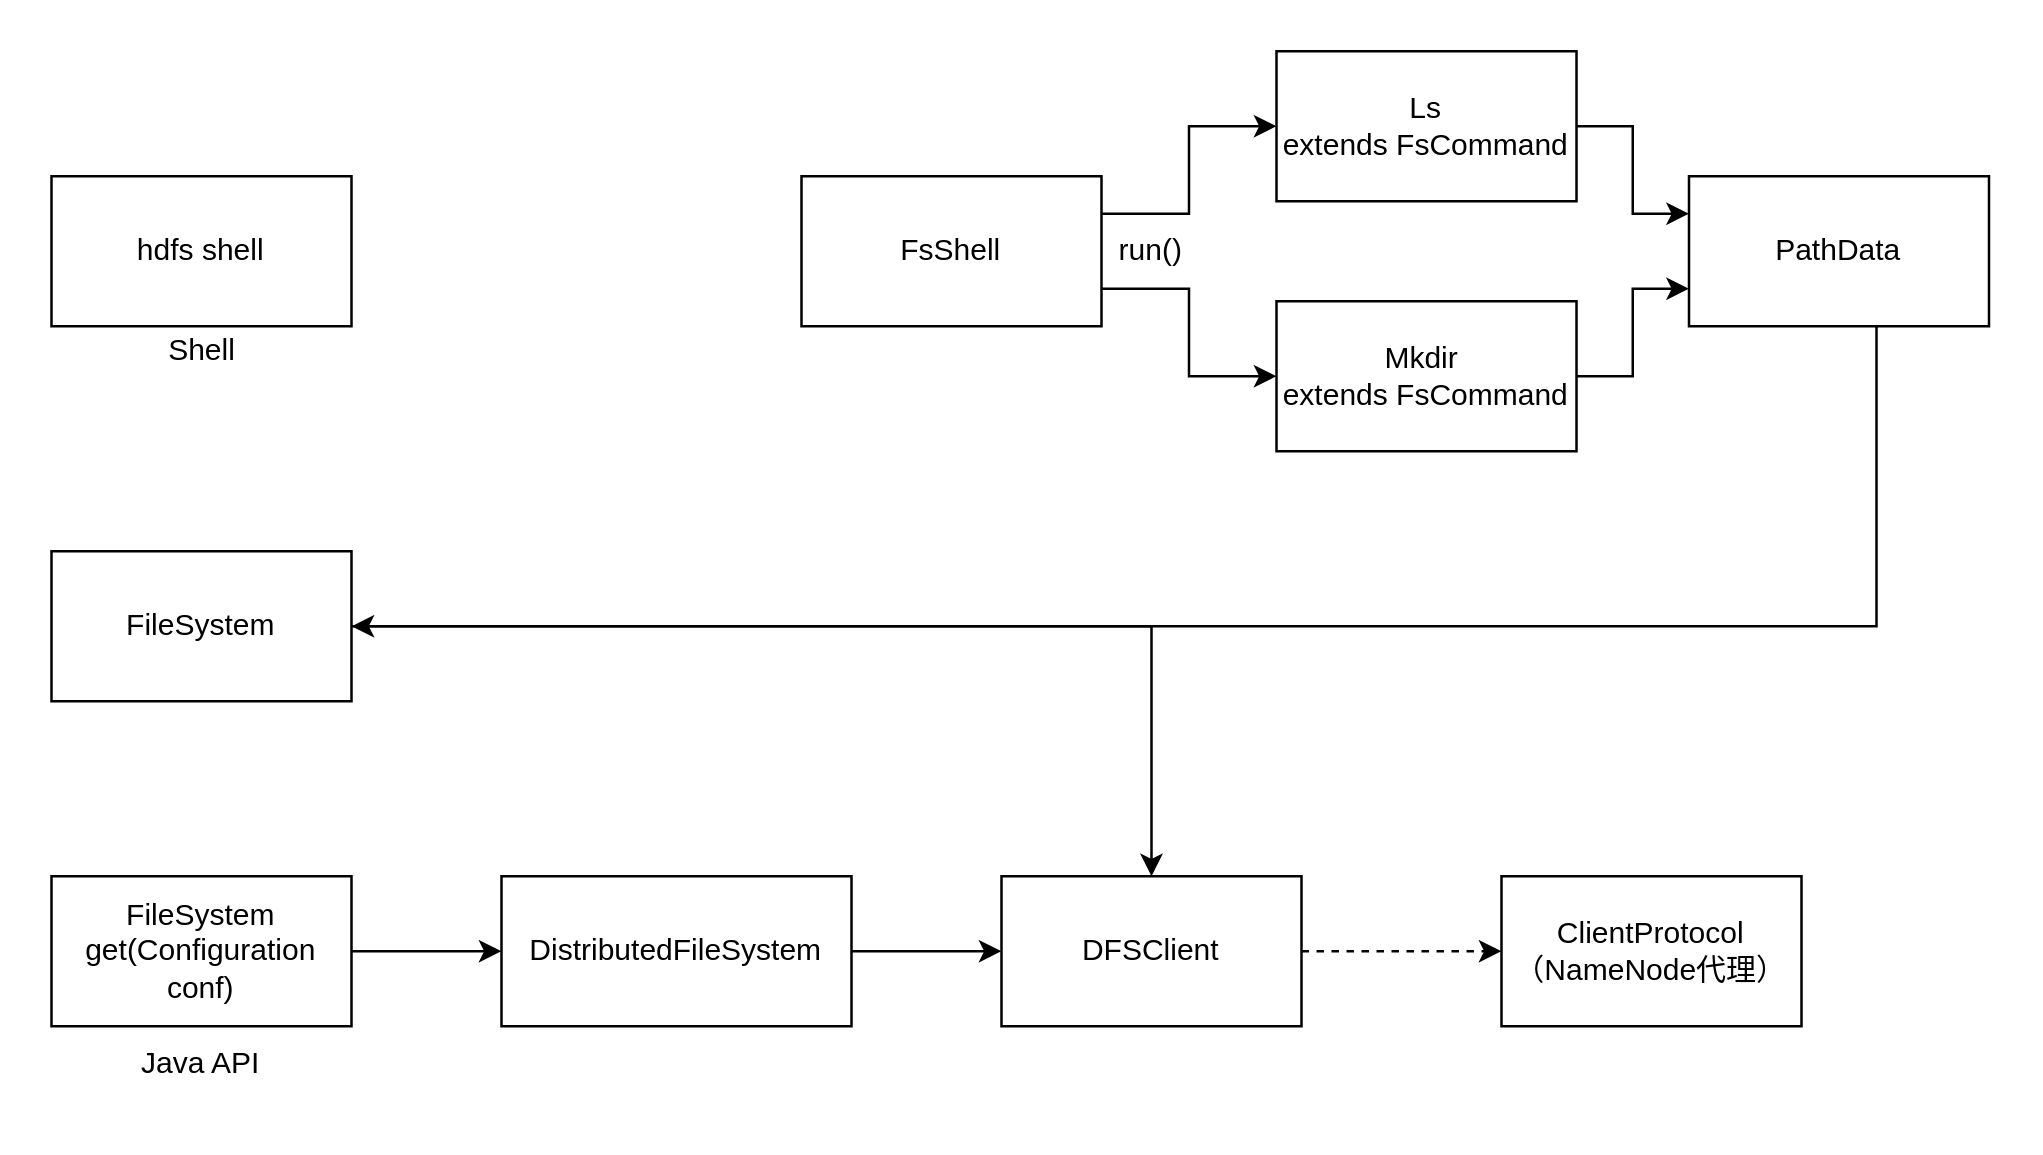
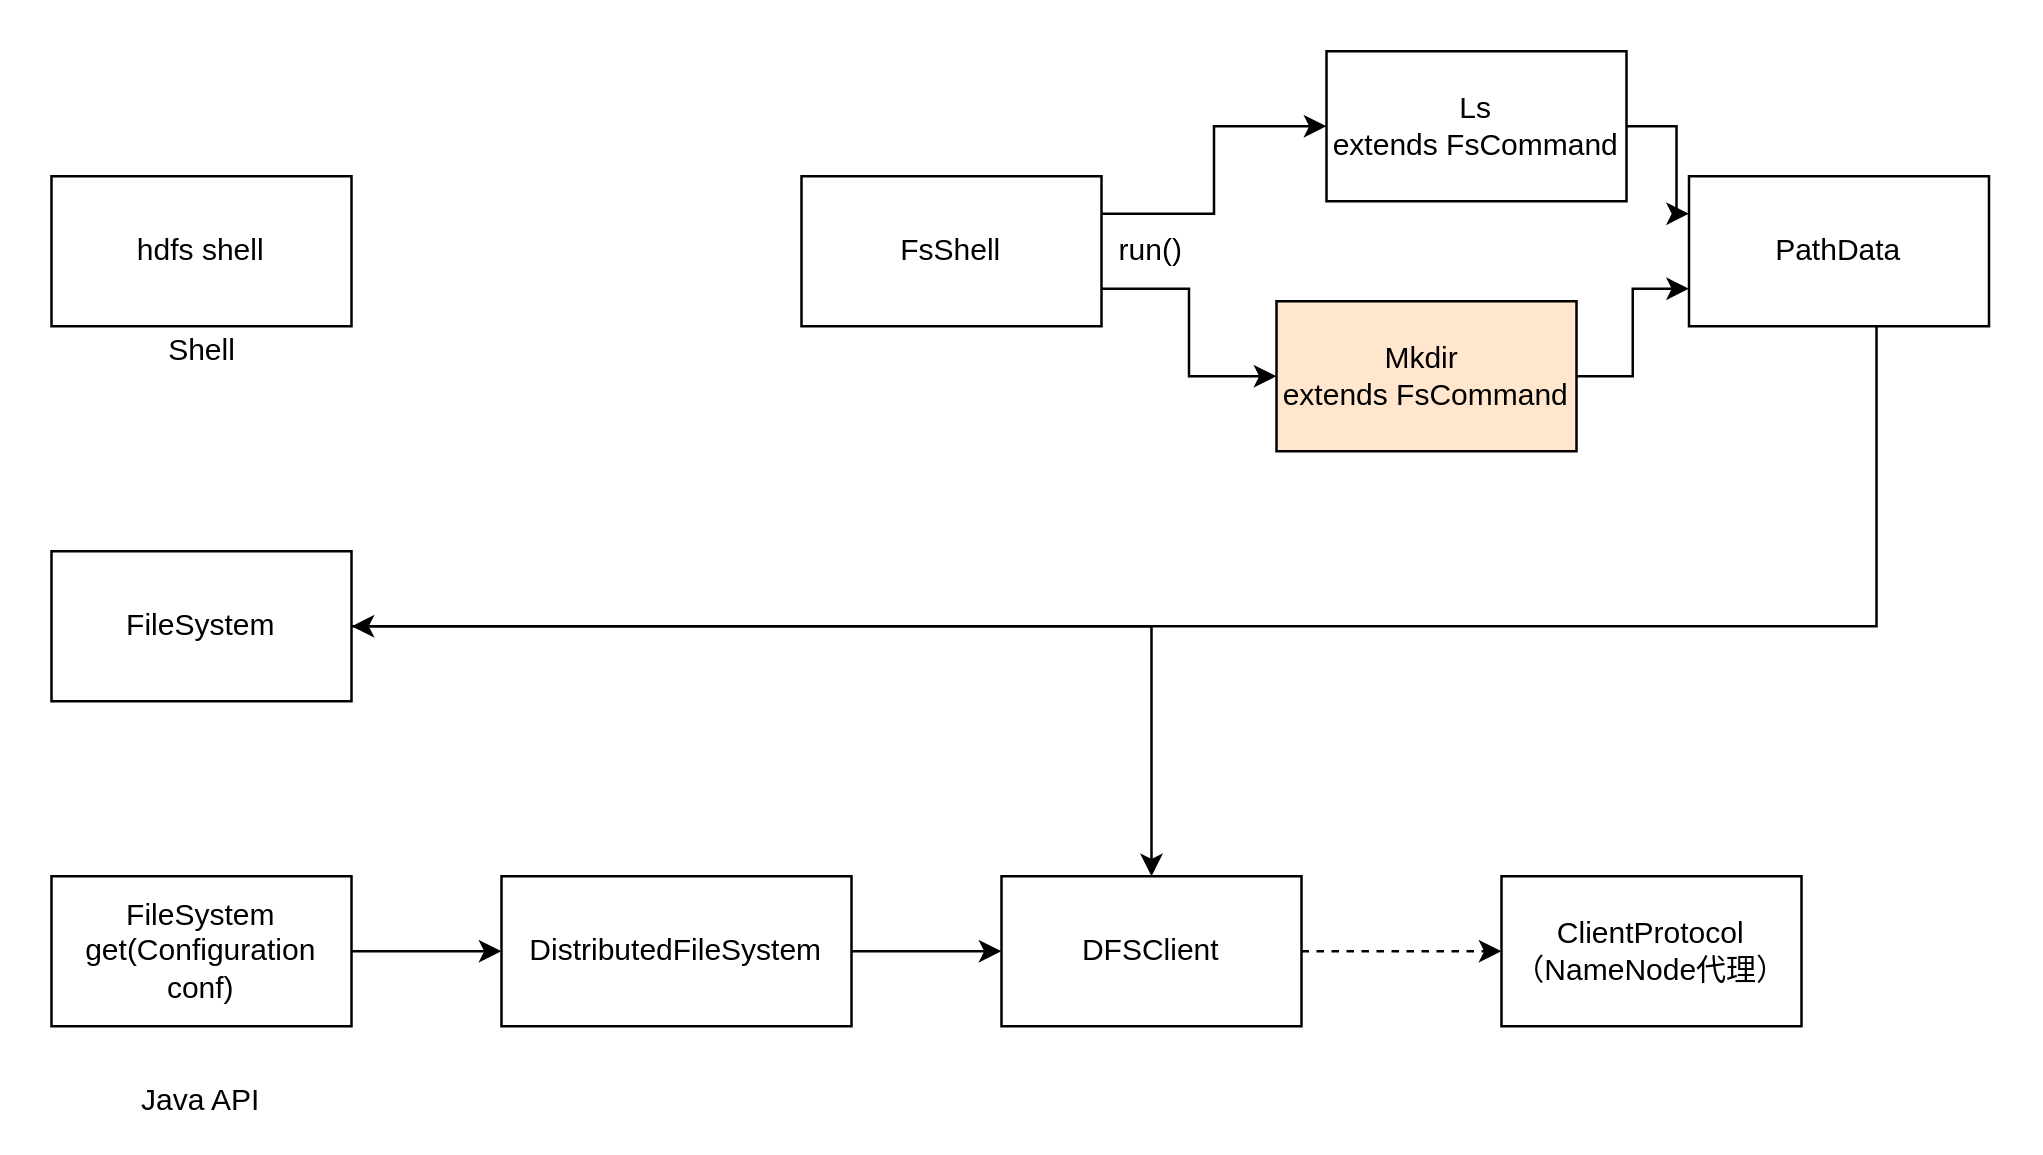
node "Ls extends FsCommand": moved (1426, 126) -> (1476, 126)
node "Mkdir extends FsCommand": fillcolor #ffffff -> #ffe6cc
node "Java API": moved (201, 1064) -> (201, 1101)
